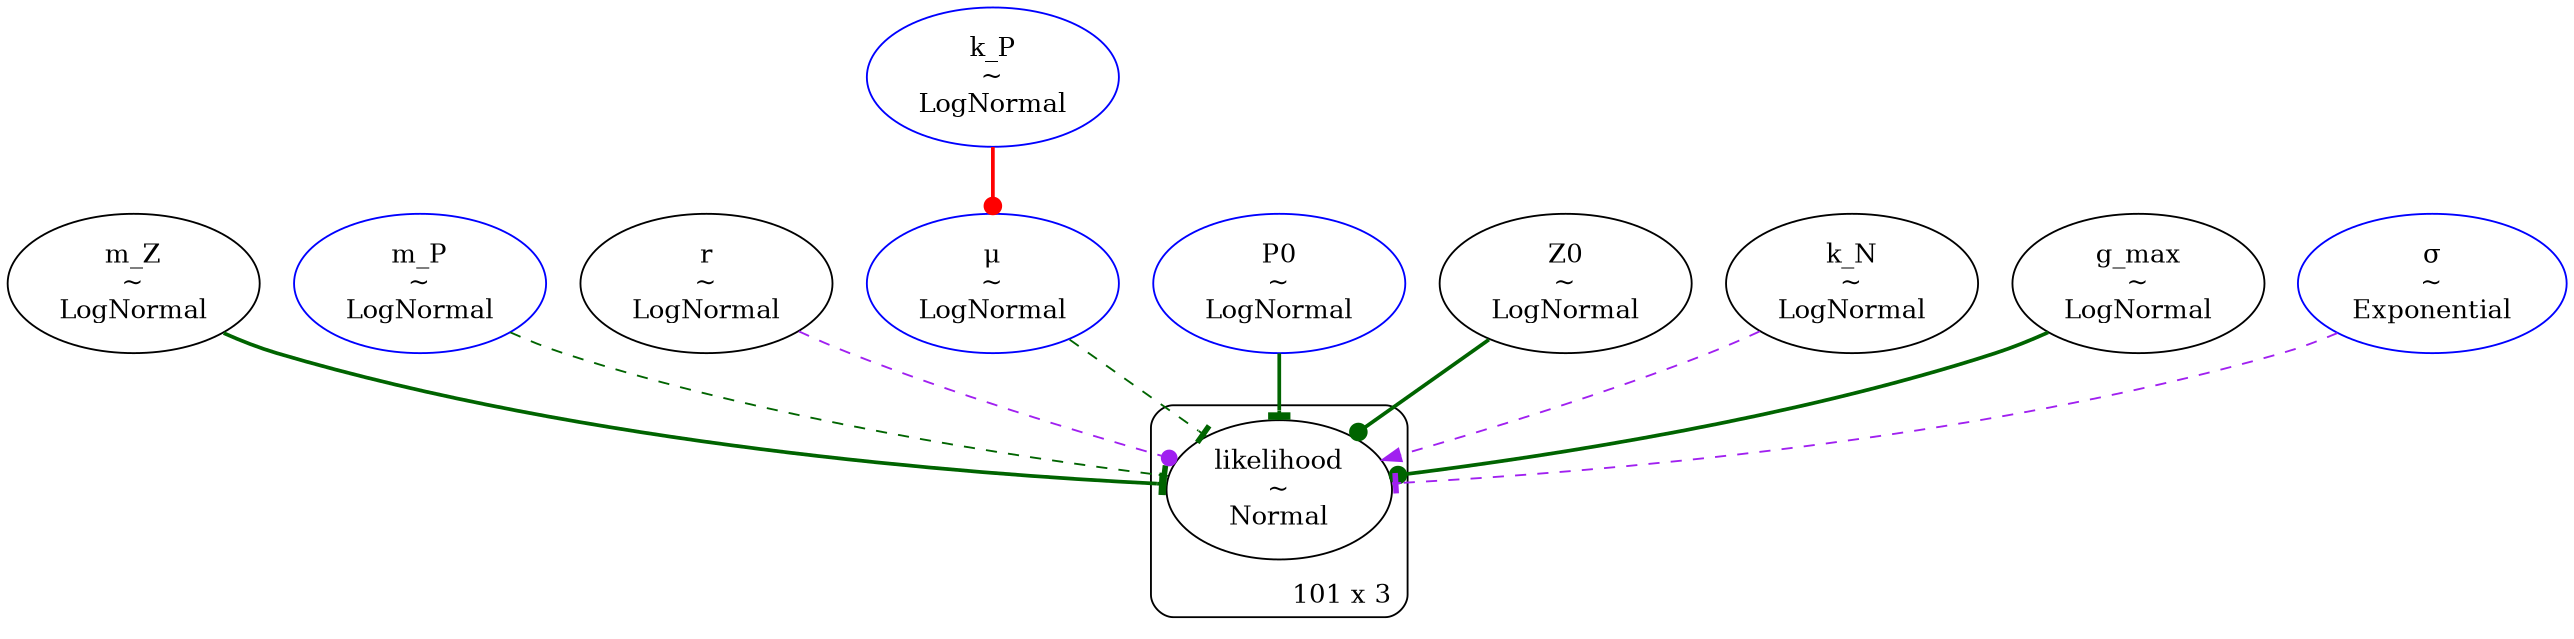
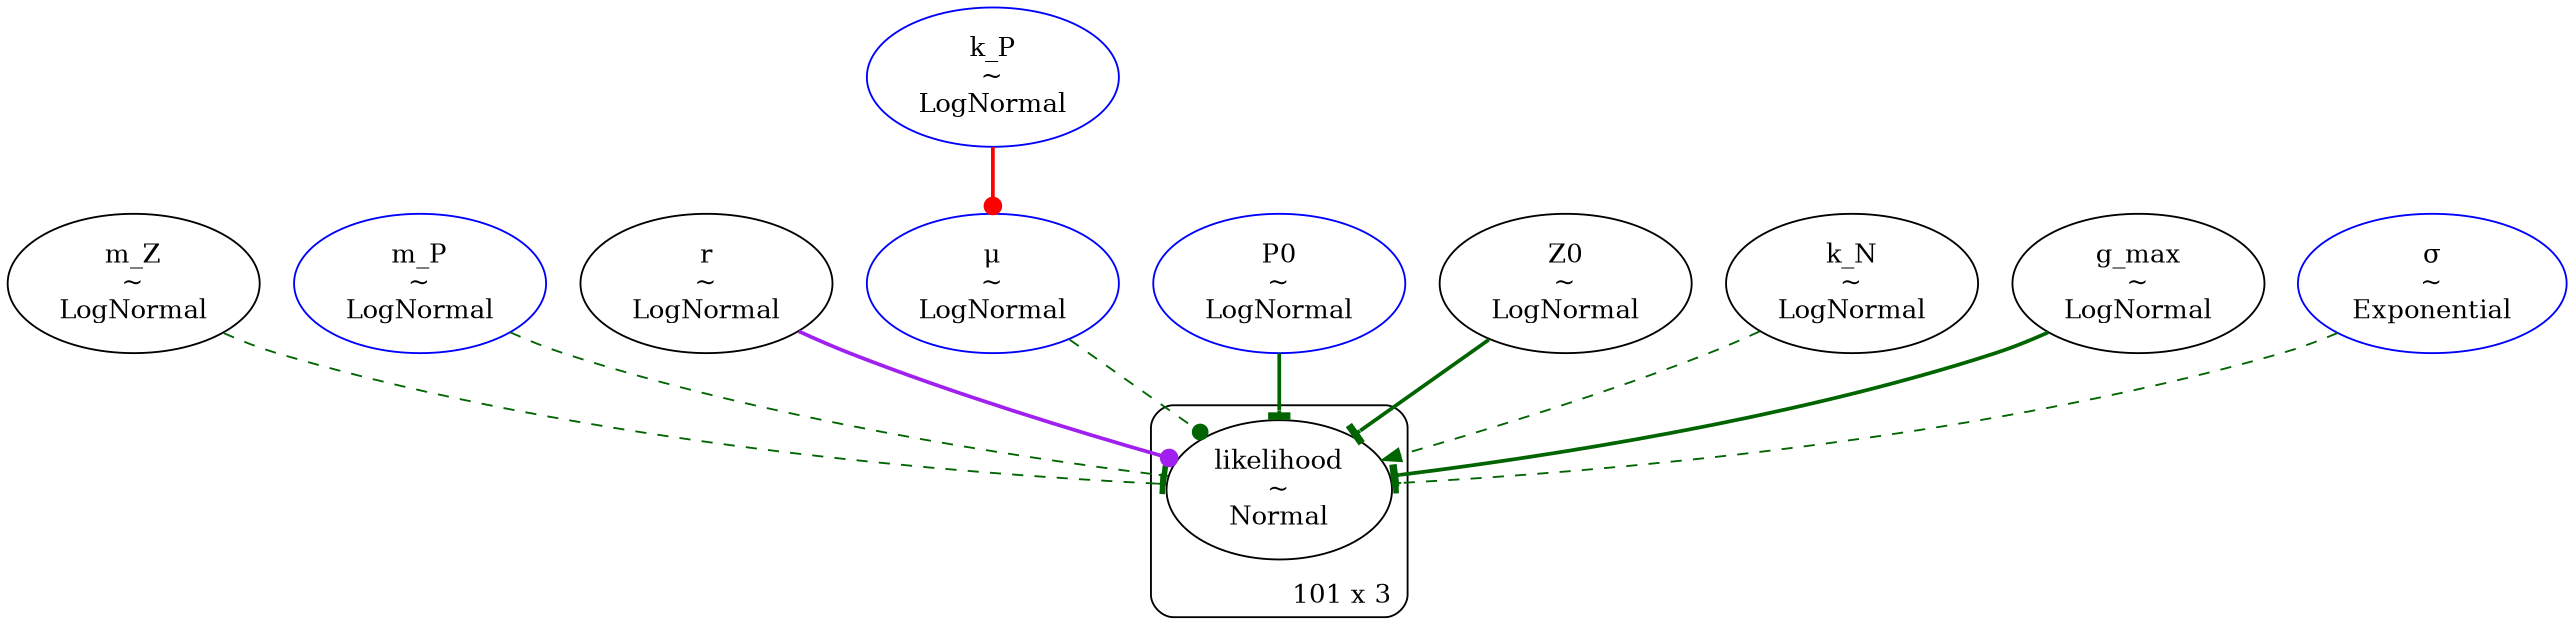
edge "Z0 ~ LogNormal" -> "likelihood ~ Normal": arrowhead dot -> tee
edge "μ ~ LogNormal" -> "likelihood ~ Normal": arrowhead tee -> dot
edge "r ~ LogNormal" -> "likelihood ~ Normal": style dashed -> bold
edge "k_N ~ LogNormal" -> "likelihood ~ Normal": color purple -> darkgreen
edge "g_max ~ LogNormal" -> "likelihood ~ Normal": arrowhead dot -> tee
edge "σ ~ Exponential" -> "likelihood ~ Normal": color purple -> darkgreen
edge "m_Z ~ LogNormal" -> "likelihood ~ Normal": style bold -> dashed
